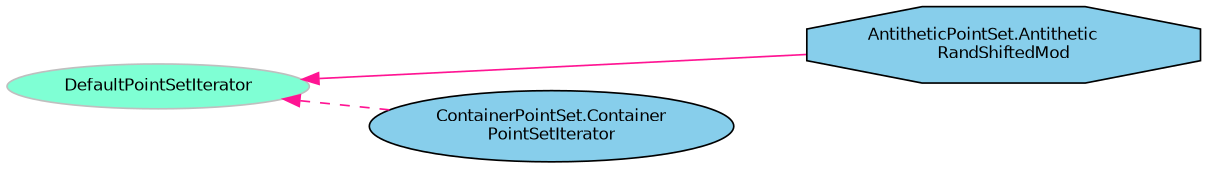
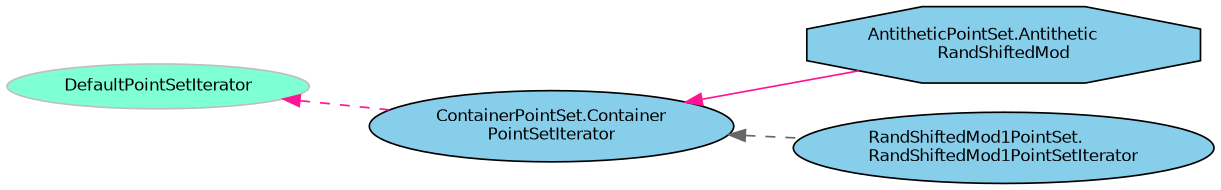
edge "AntitheticPointSet.Antithetic RandShiftedMod" -> "DefaultPointSetIterator": now "AntitheticPointSet.Antithetic RandShiftedMod" -> "ContainerPointSet.Container PointSetIterator"
node "RandShiftedMod1PointSet. RandShiftedMod1PointSetIterator": added
